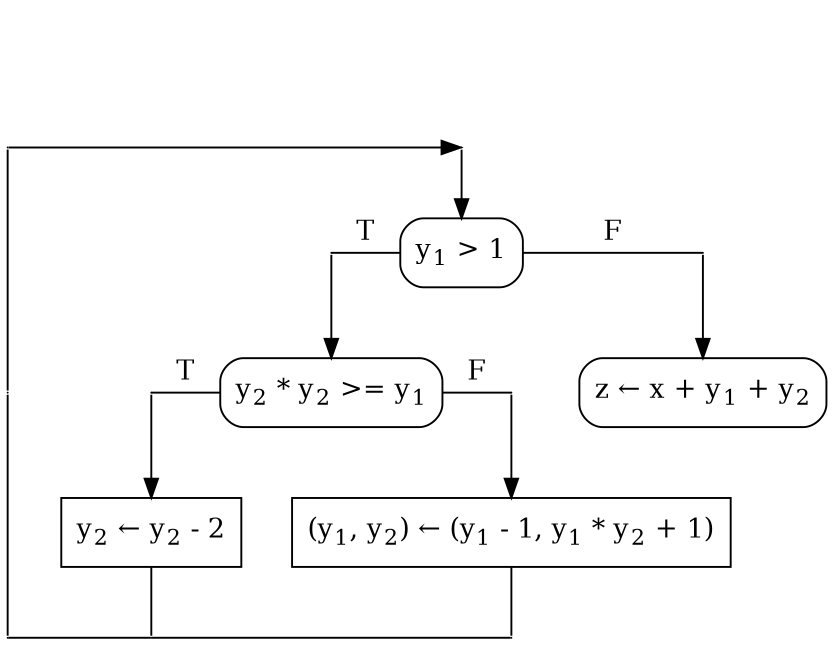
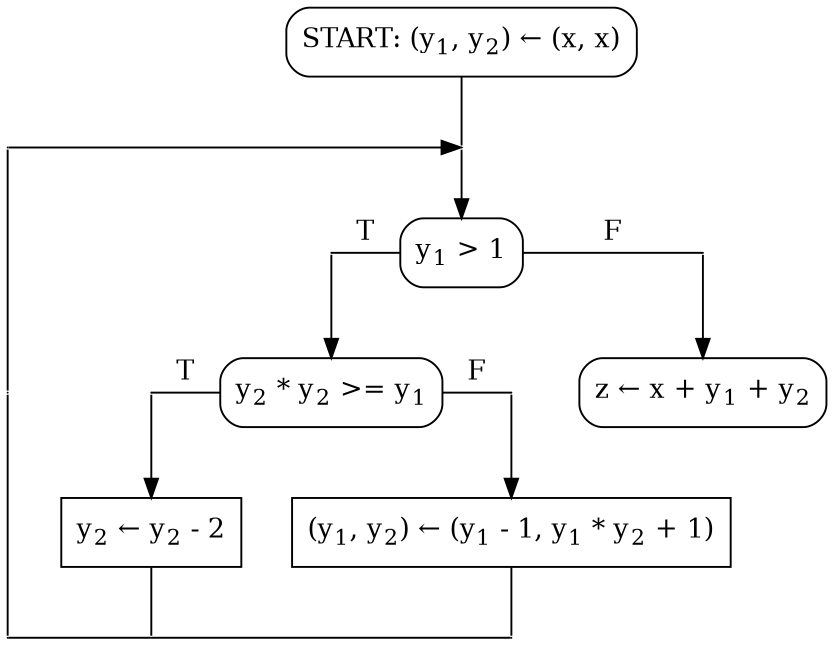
node "START: (y": added
